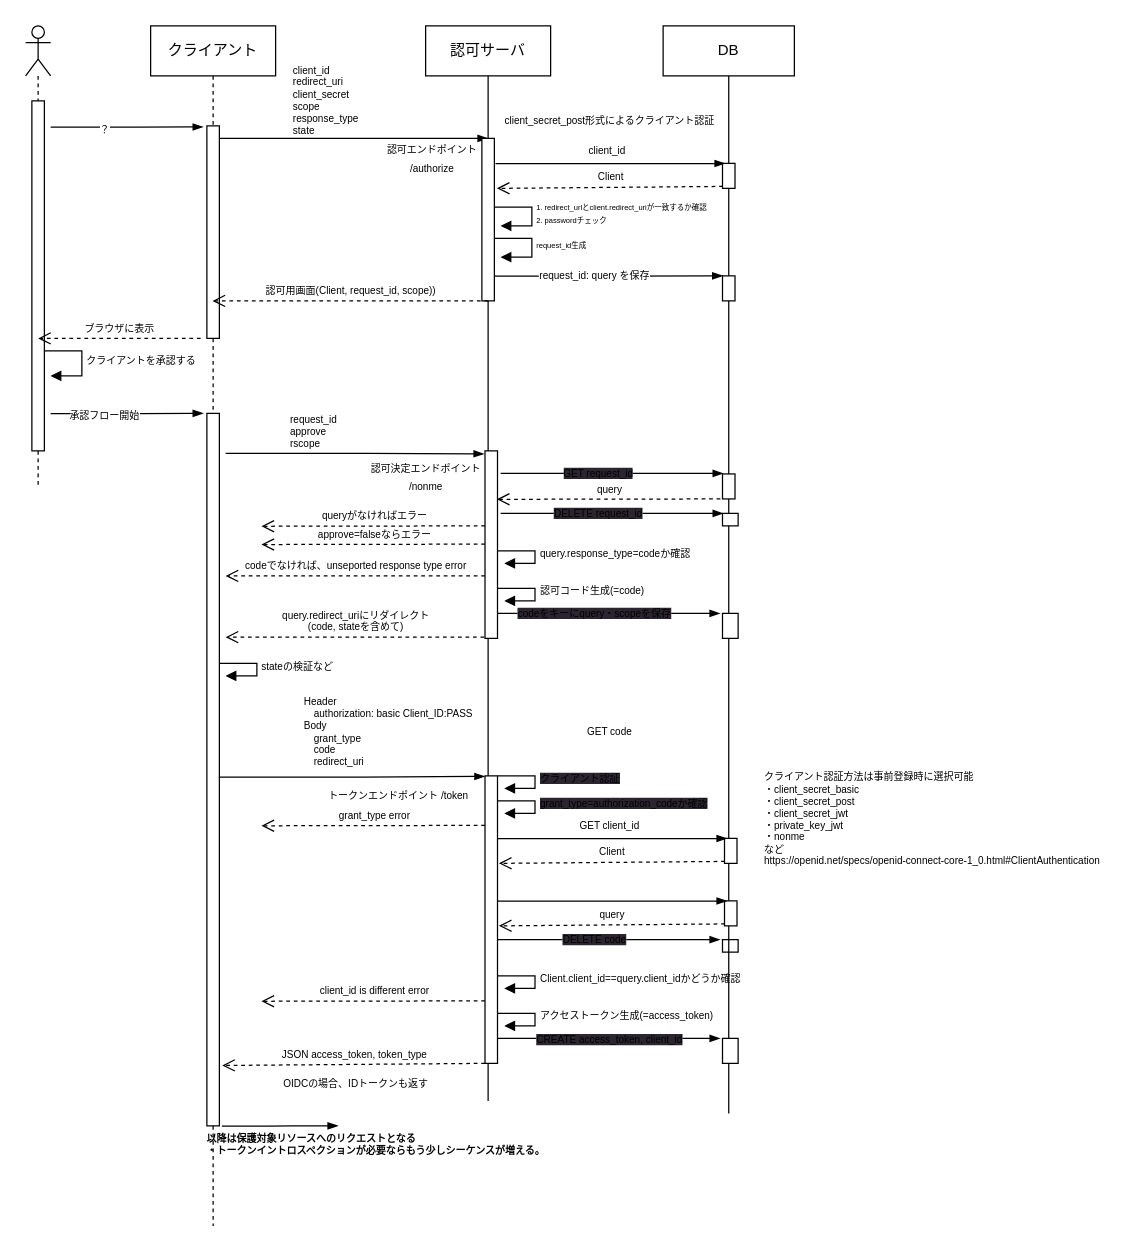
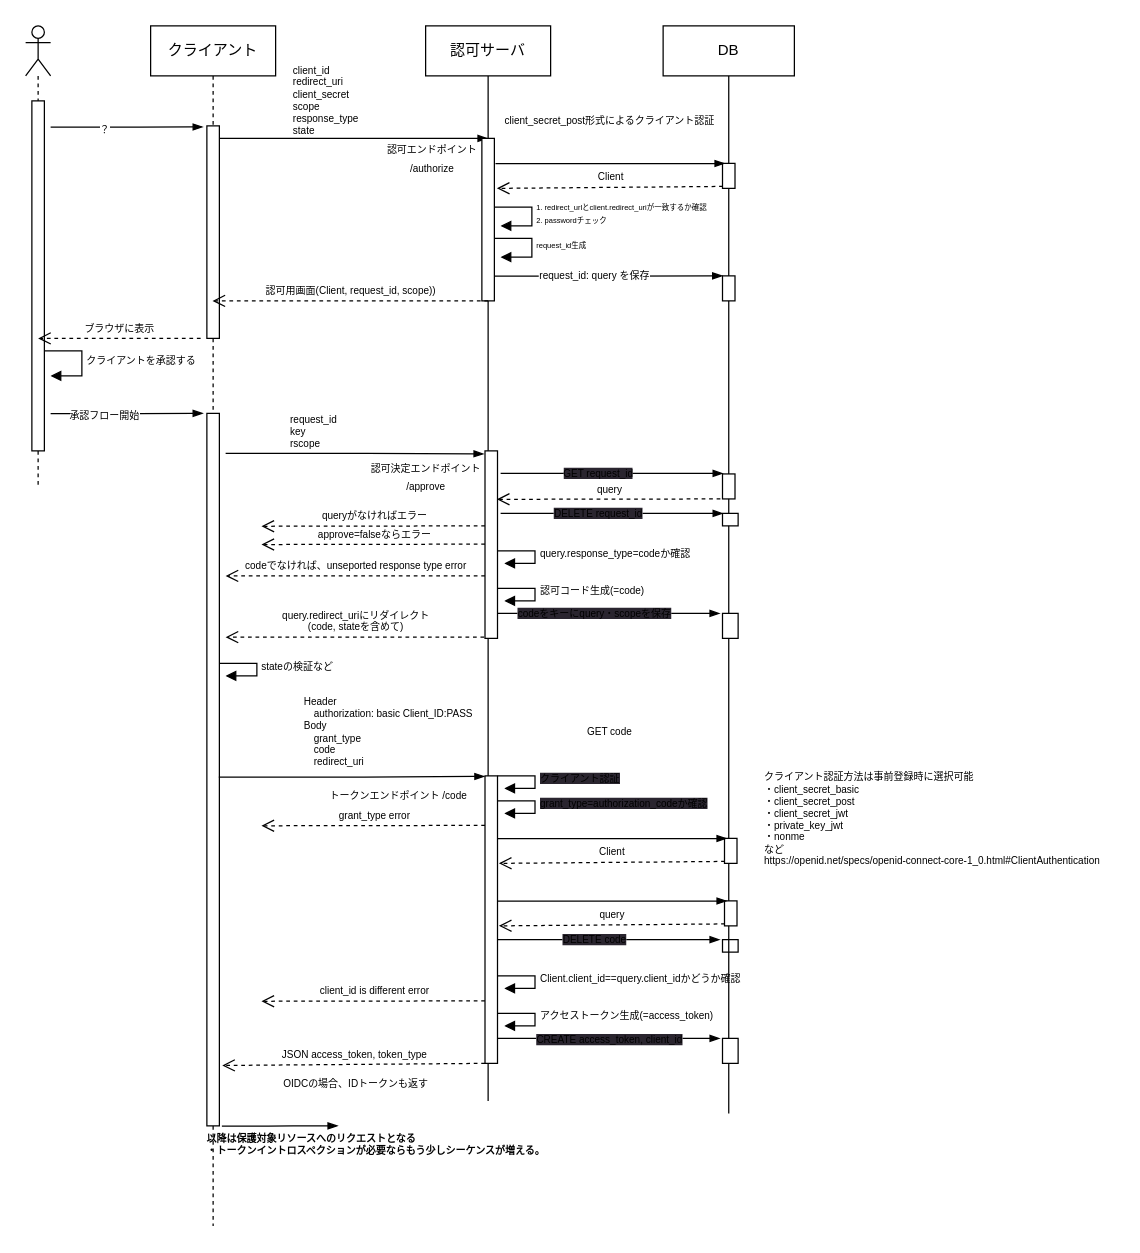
node "client_id": removed
node "request_id approve rscope": label "request_id approve rscope" -> "request_id key rscope"
node "認可決定エンドポイント /nonme": label "認可決定エンドポイント /nonme" -> "認可決定エンドポイント /approve"
node "トークンエンドポイント /token": label "トークンエンドポイント /token" -> "トークンエンドポイント /code"
node "GET client_id": removed
